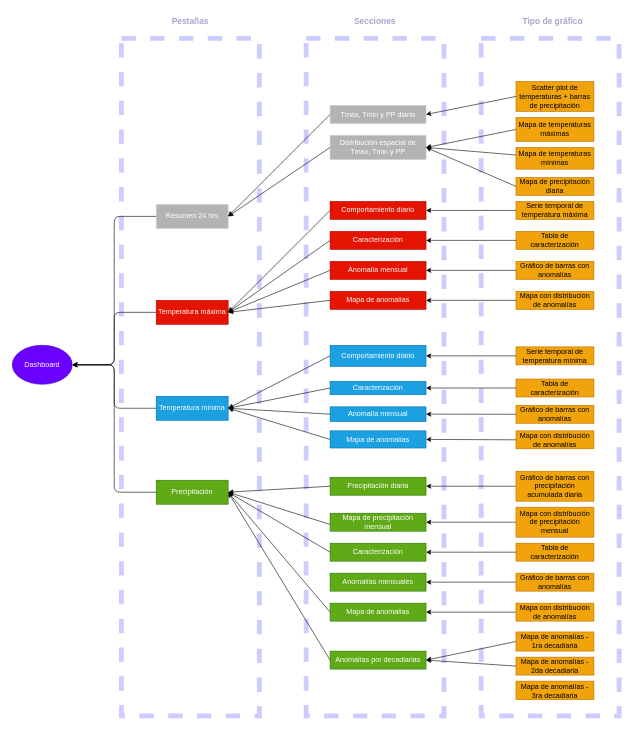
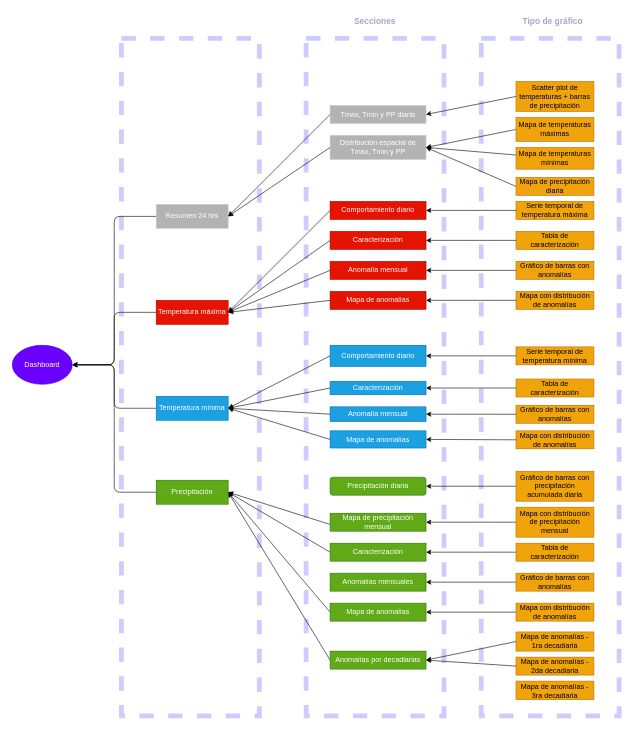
node "Pestañas": removed
node "Precipitación diaria": shape rectangle -> rounded rectangle
edge "Precipitación diaria" -> "Precipitación": removed
